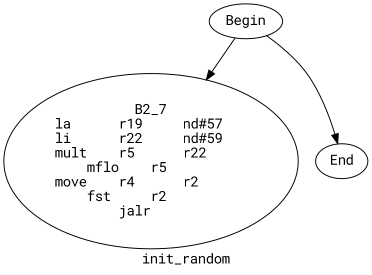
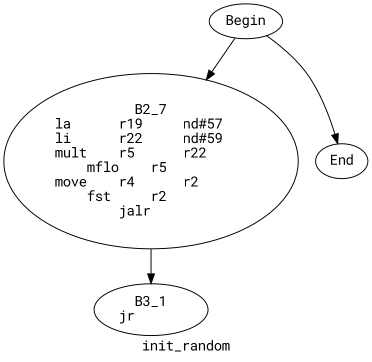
node "B3_1 jr": added
